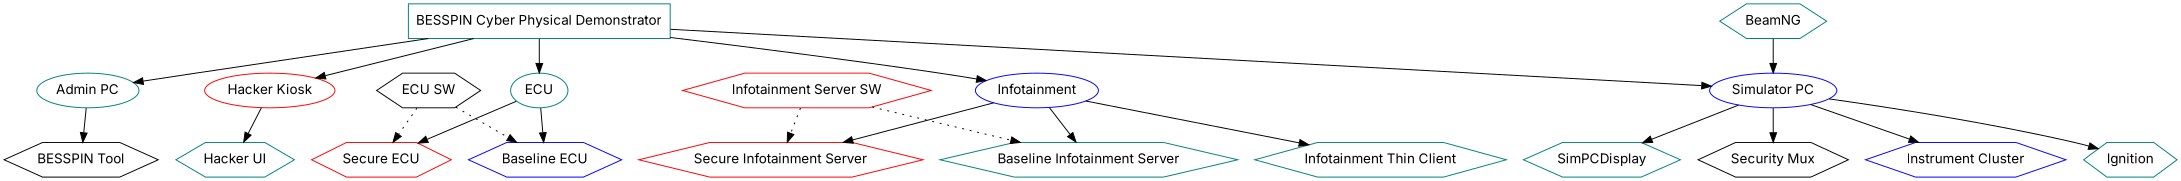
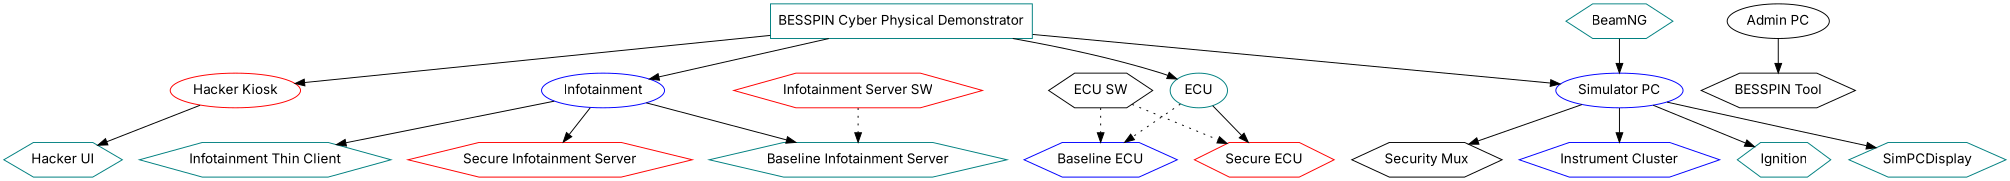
edge "BESSPIN Cyber Physical Demonstrator" -> "Admin PC": removed
node "Admin PC": color teal -> black
edge "ECU" -> "Baseline ECU": style solid -> dotted
edge "Infotainment Server SW" -> "Secure Infotainment Server": removed
